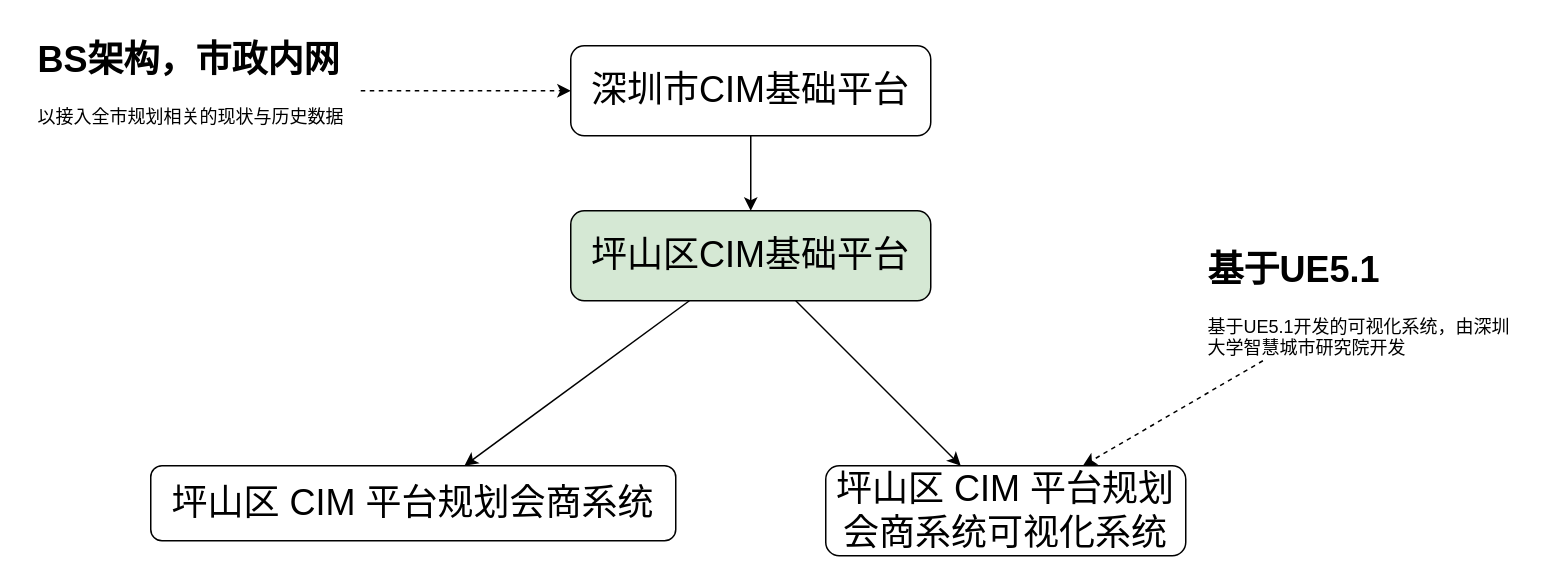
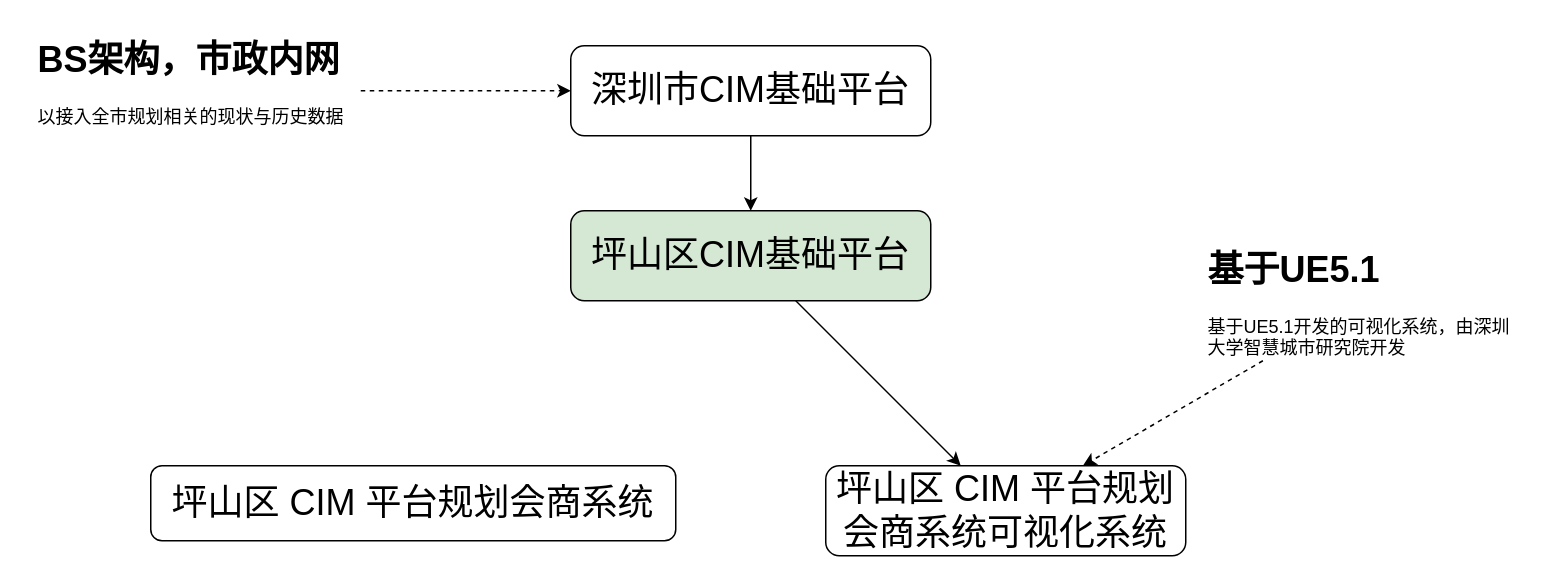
edge "坪山区CIM基础平台" -> "坪山区 CIM 平台规划会商系统": removed
